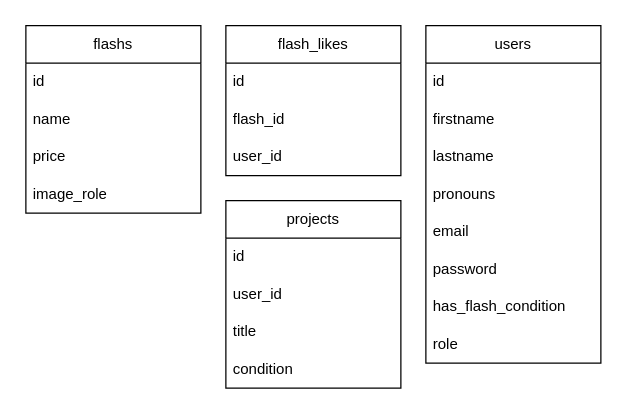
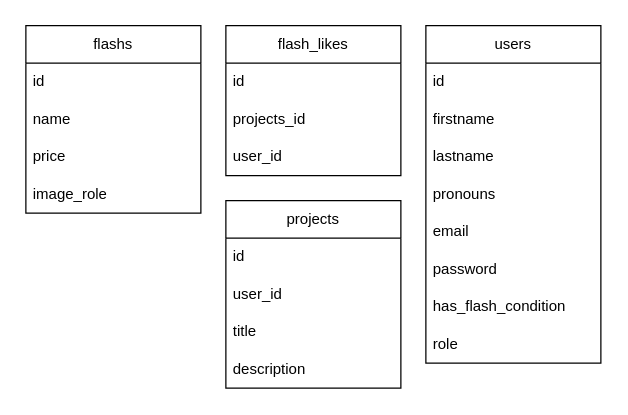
node "flash_id": label "flash_id" -> "projects_id"
node "condition": label "condition" -> "description"
